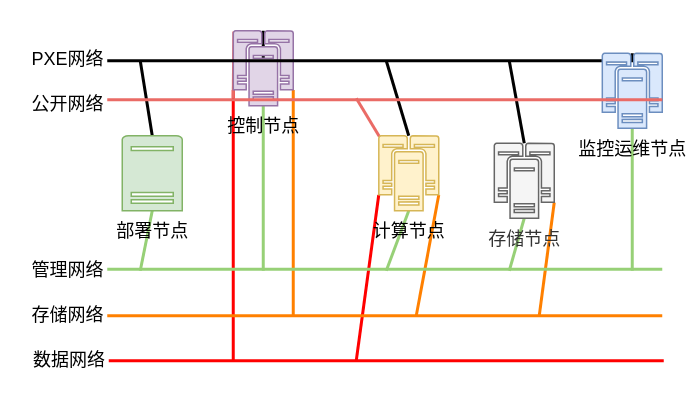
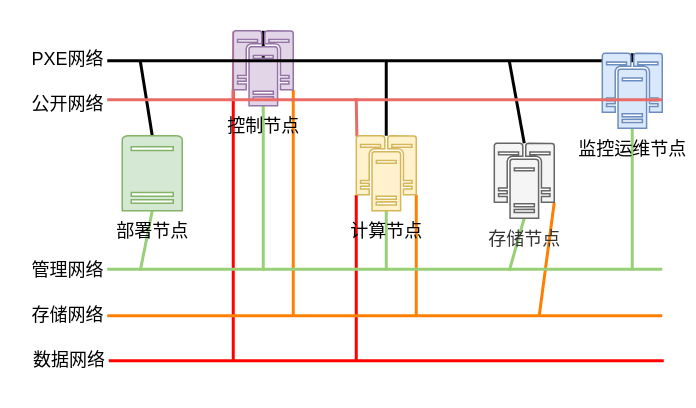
node "计算节点": moved (409, 173) -> (386, 173)
